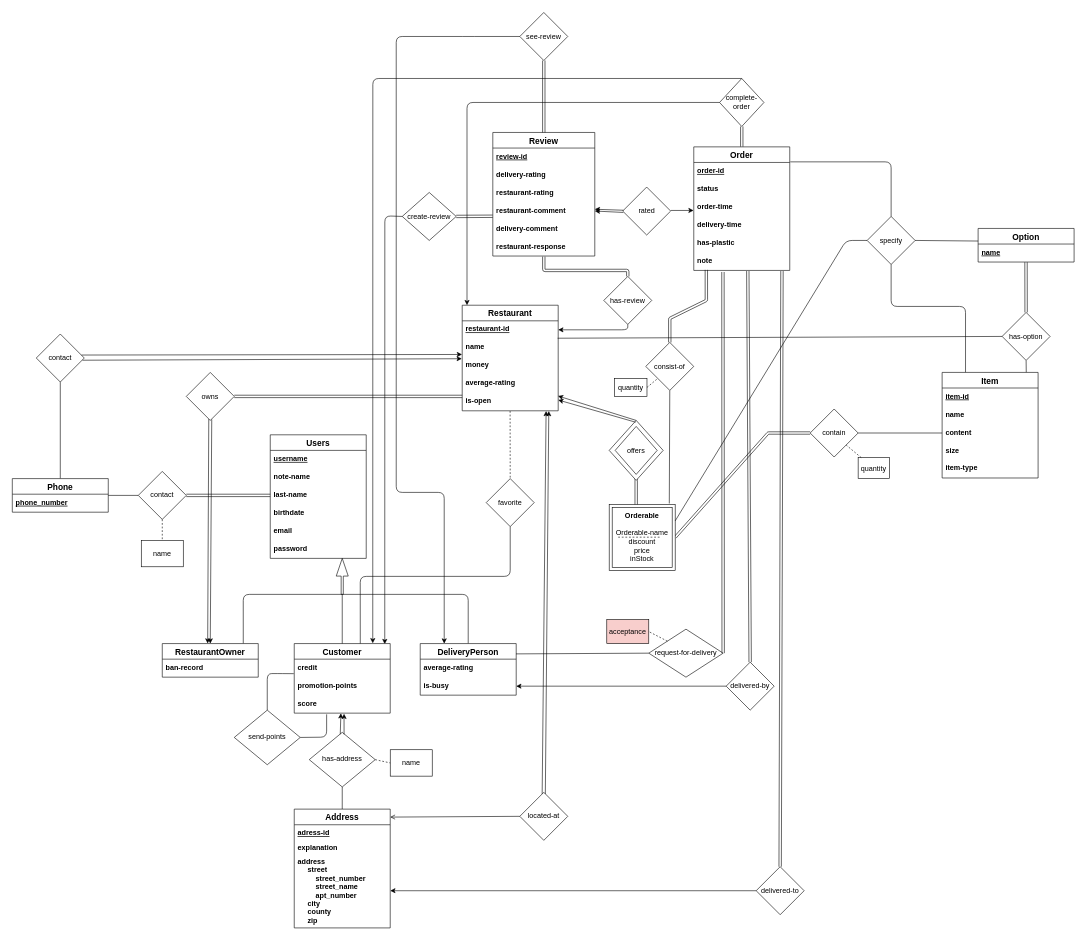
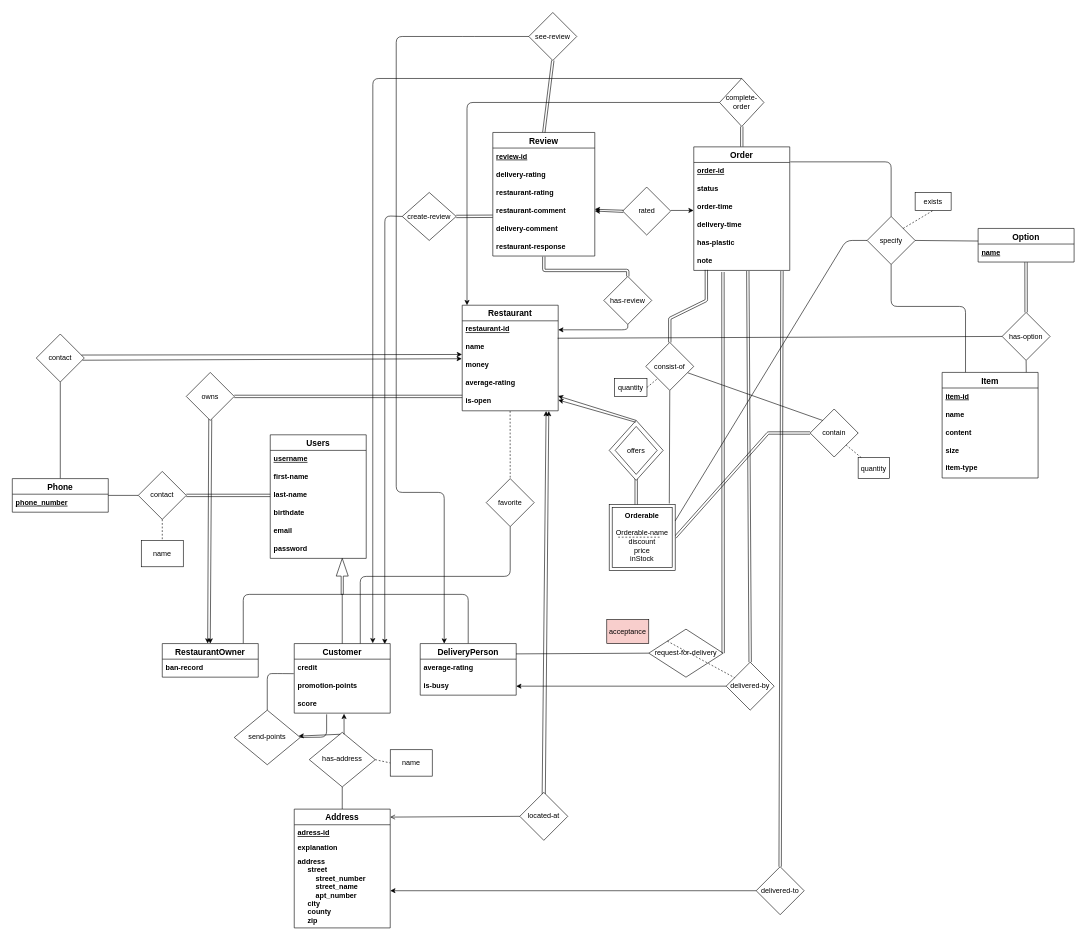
node "see-review": moved (544, 36) -> (553, 36)
node "exists": added
edge "exists" -- "specify": added
edge "contain" -- "content": now "contain" -- "consist-of"
node "note-name": label "note-name" -> "first-name"
edge "acceptance" -- "request-for-delivery": now "delivered-by" -- "request-for-delivery"
edge "has-address" -> "score": now "has-address" -> "send-points"
